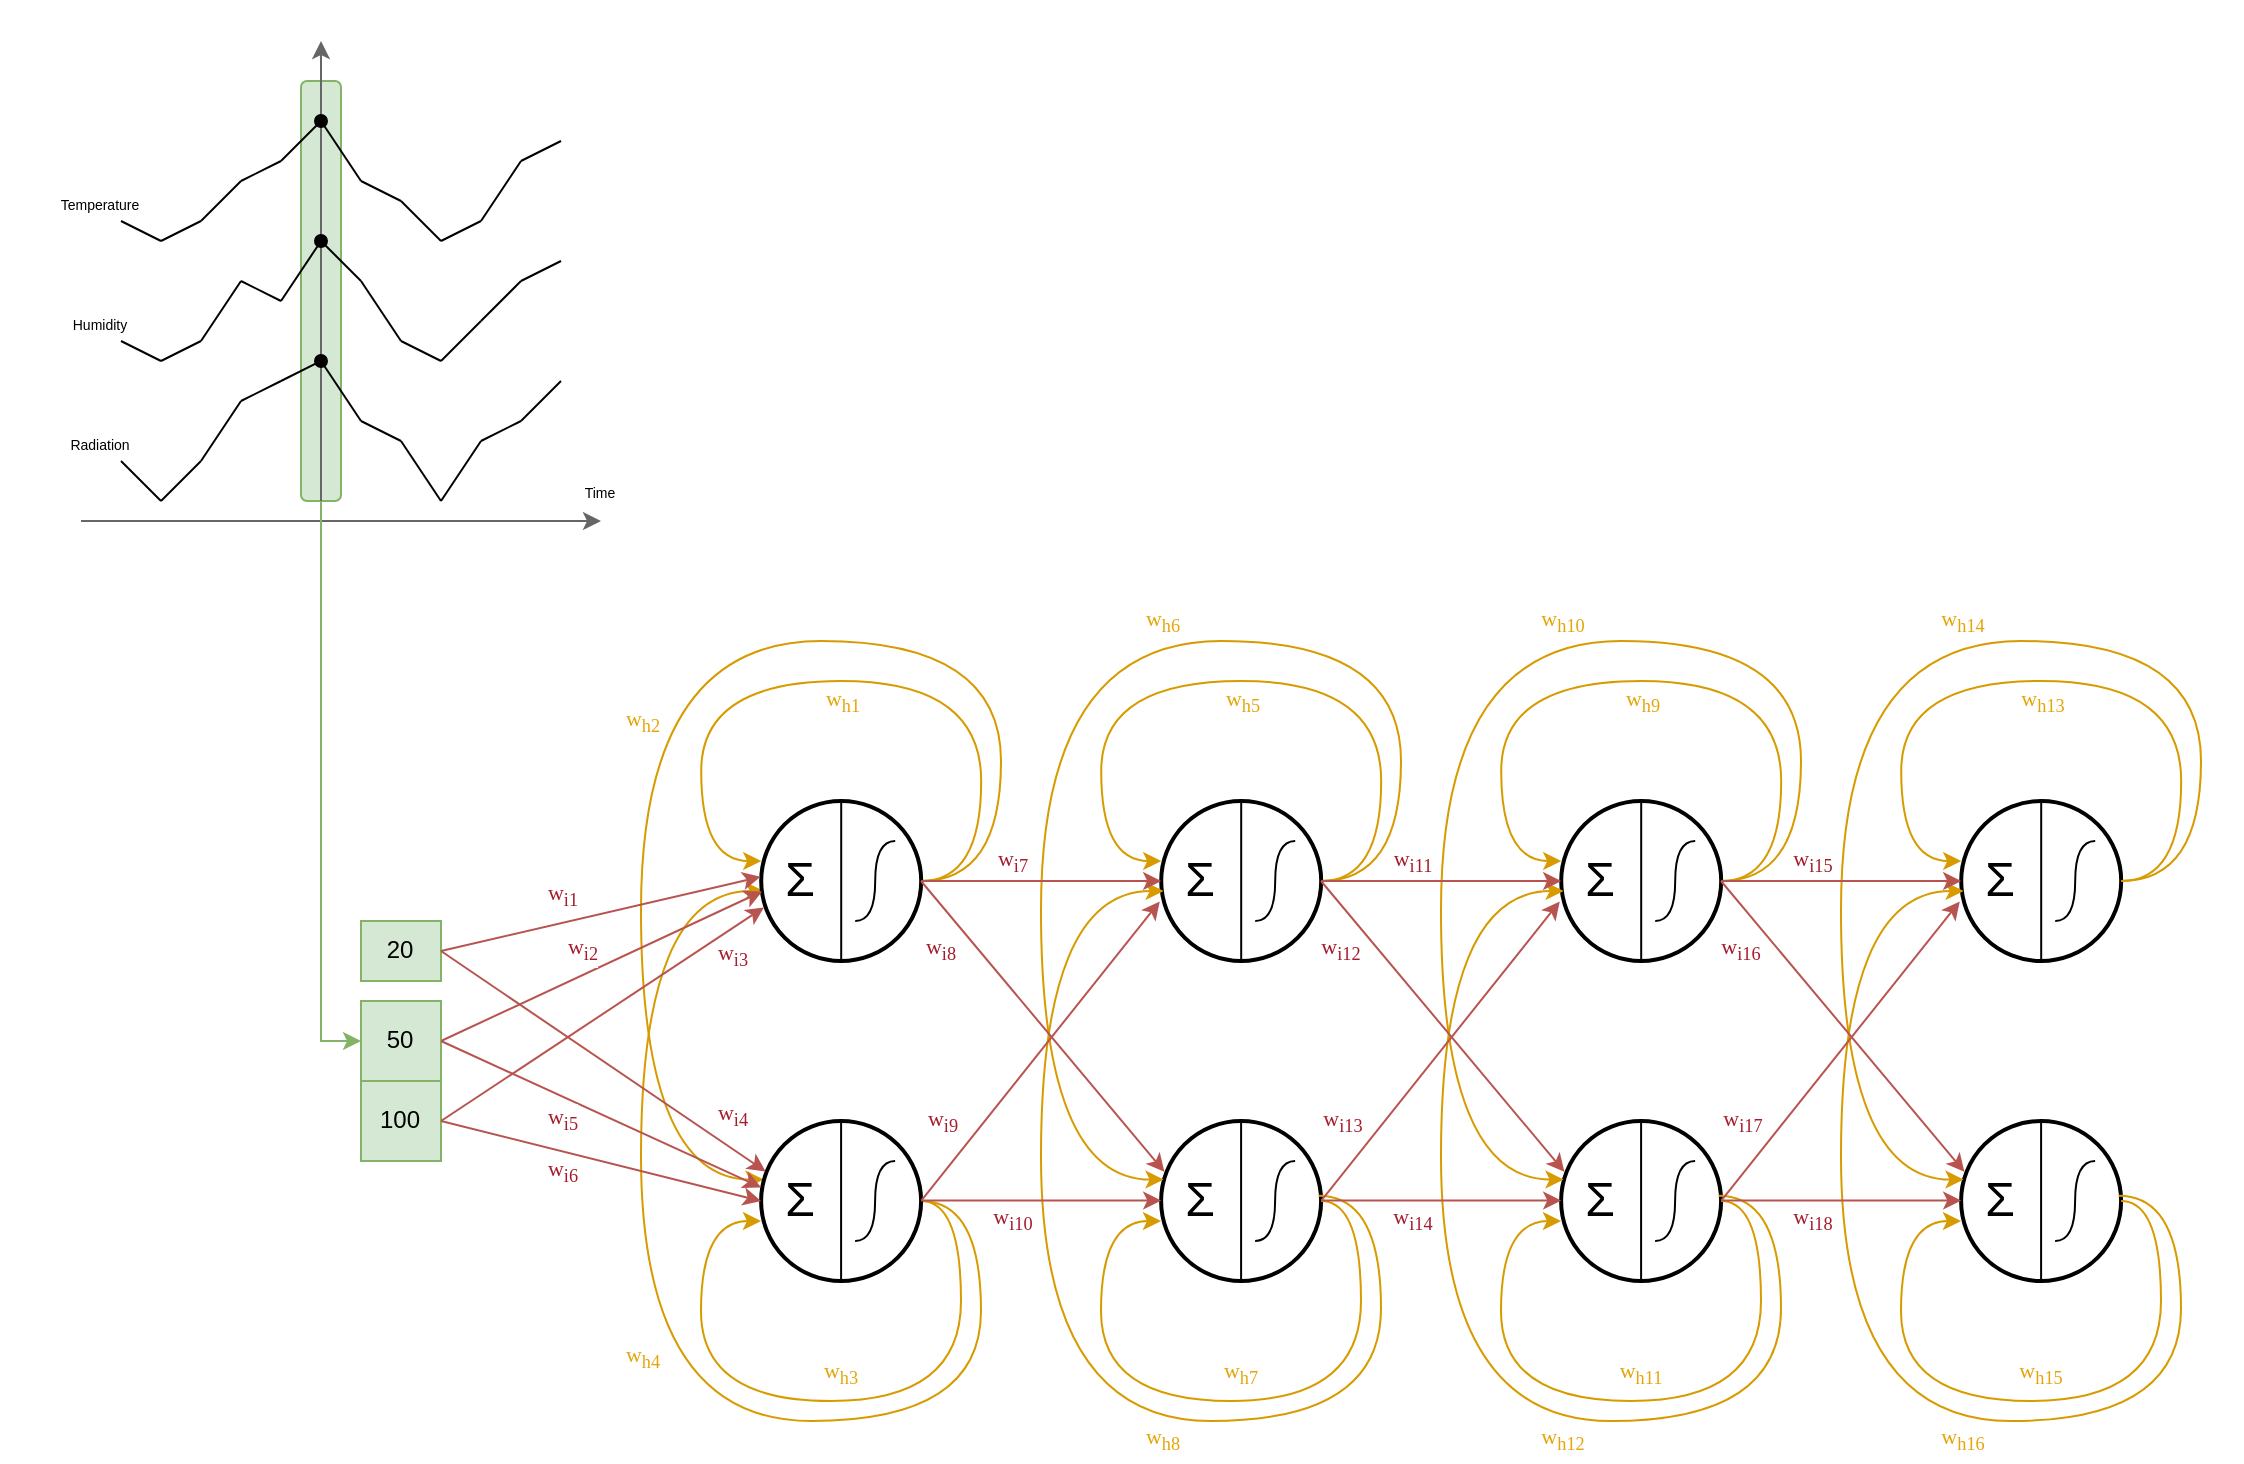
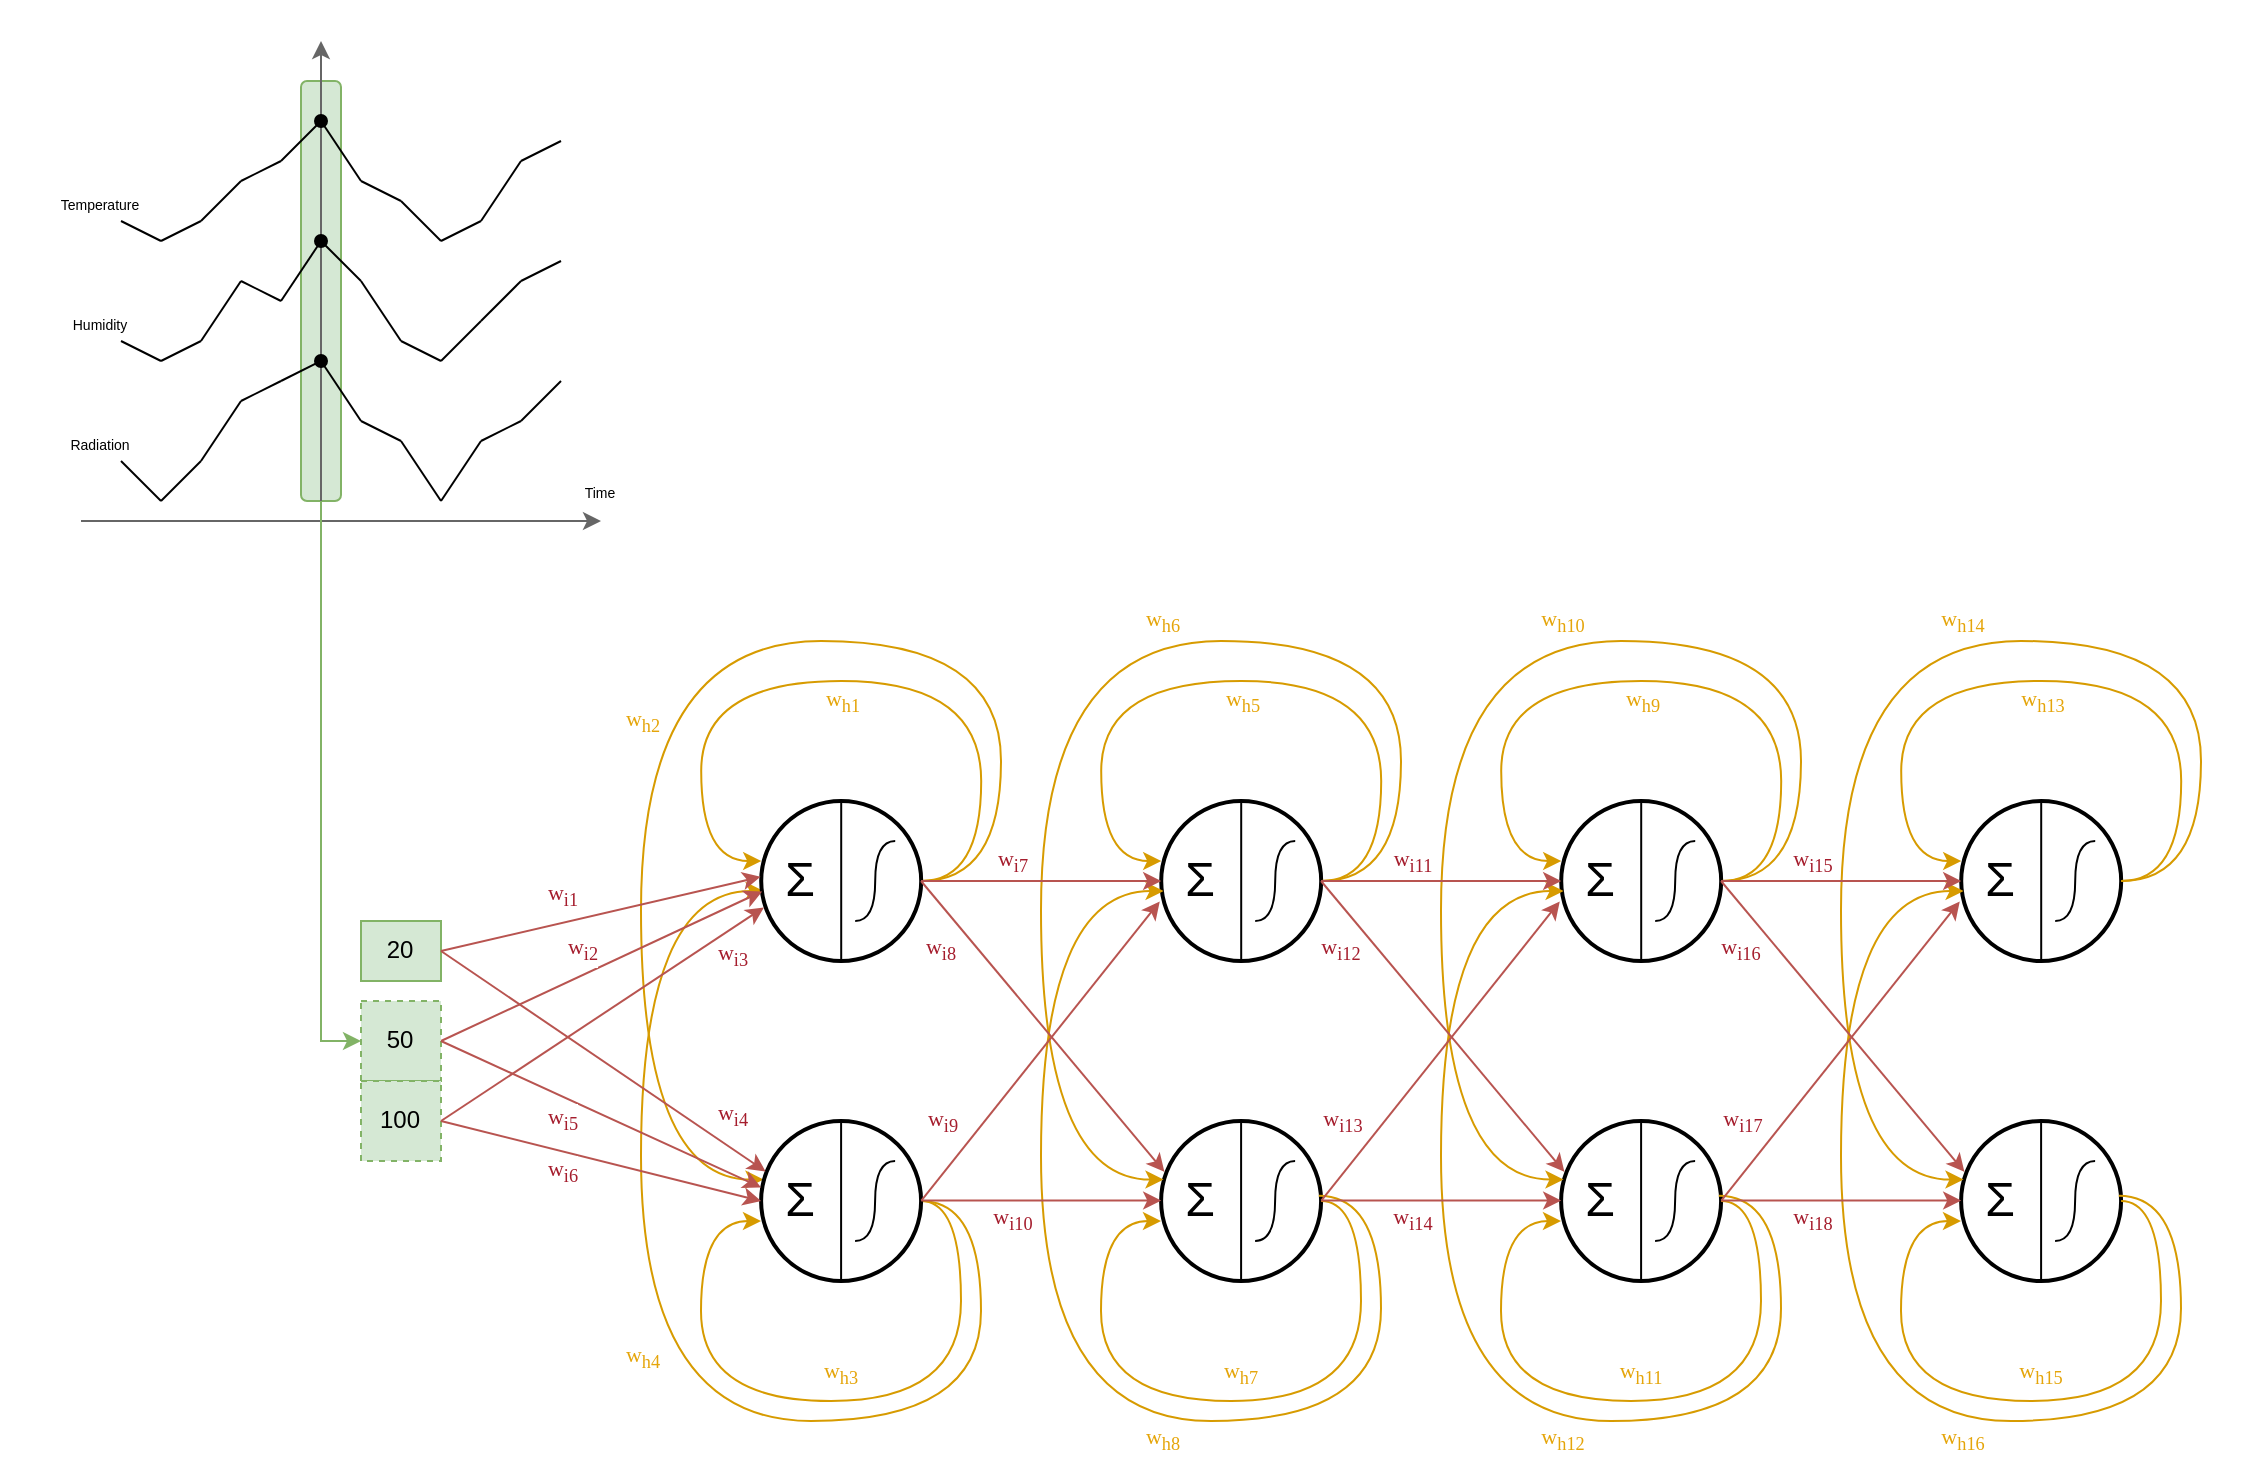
node "50": style solid -> dashed
node "100": style solid -> dashed
